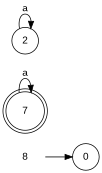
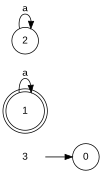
node "7": label "7" -> "1"
node "8": label "8" -> "3"
